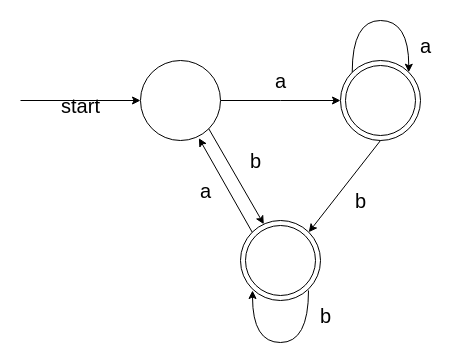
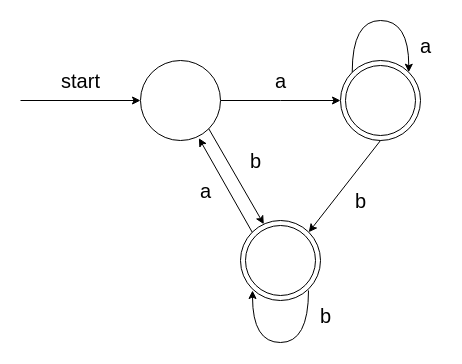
node "start": moved (81, 106) -> (81, 81)
